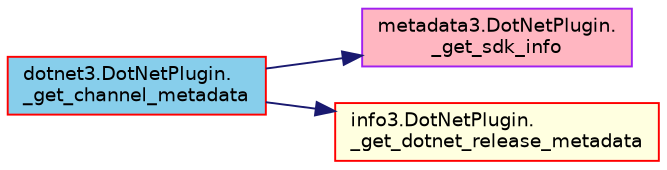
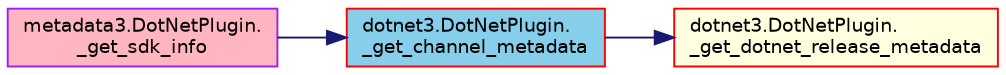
edge "dotnet3.DotNetPlugin. _get_channel_metadata" -> "metadata3.DotNetPlugin. _get_sdk_info": reversed
node "info3.DotNetPlugin. _get_dotnet_release_metadata": label "info3.DotNetPlugin. _get_dotnet_release_metadata" -> "dotnet3.DotNetPlugin. _get_dotnet_release_metadata"
